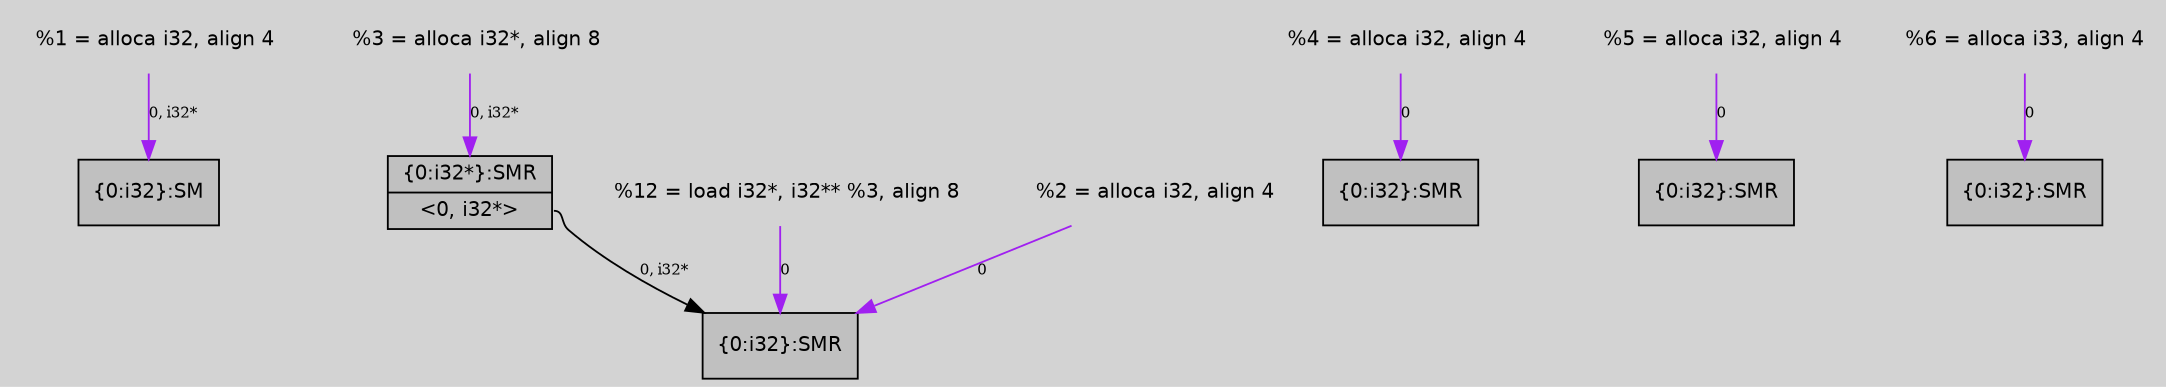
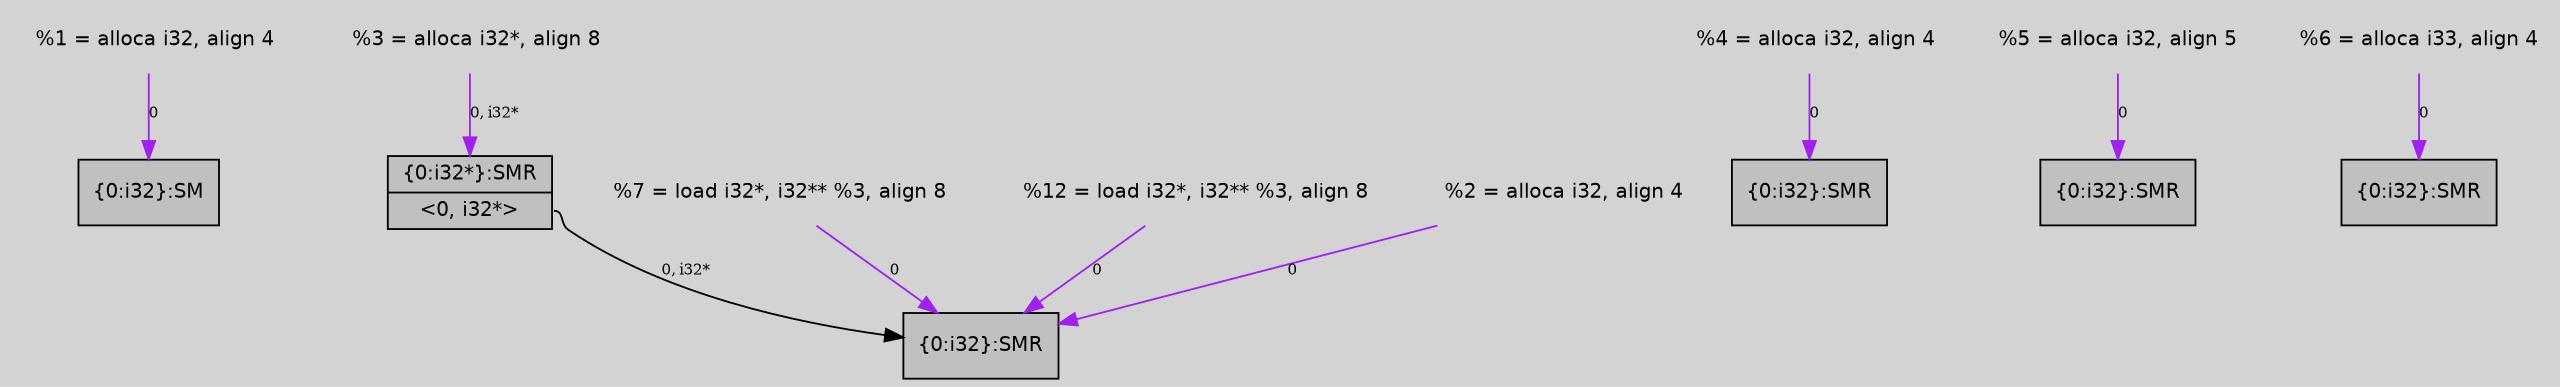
node "%5 = alloca i32, align 4": label "%5 = alloca i32, align 4" -> "%5 = alloca i32, align 5"
edge "%1 = alloca i32, align 4" -> "{0:i32}:SM": label "0, i32*" -> "0"
node "%7 = load i32*, i32** %3, align 8": added
